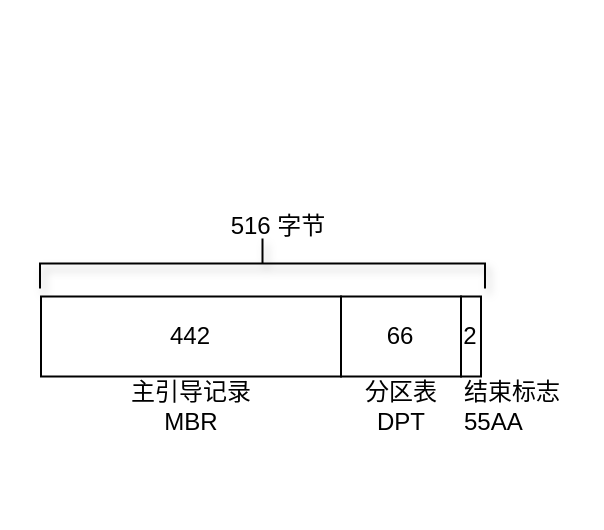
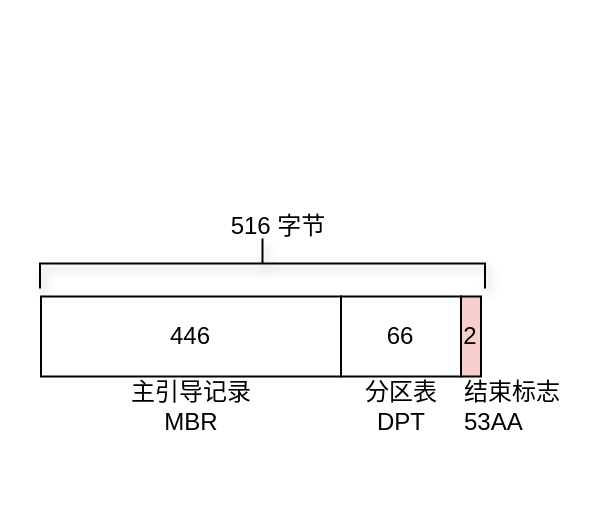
node "442": label "442" -> "446"
node "2": fillcolor #ffffff -> #f8cecc
node "结束标志 55AA": label "结束标志 55AA" -> "结束标志 53AA"
